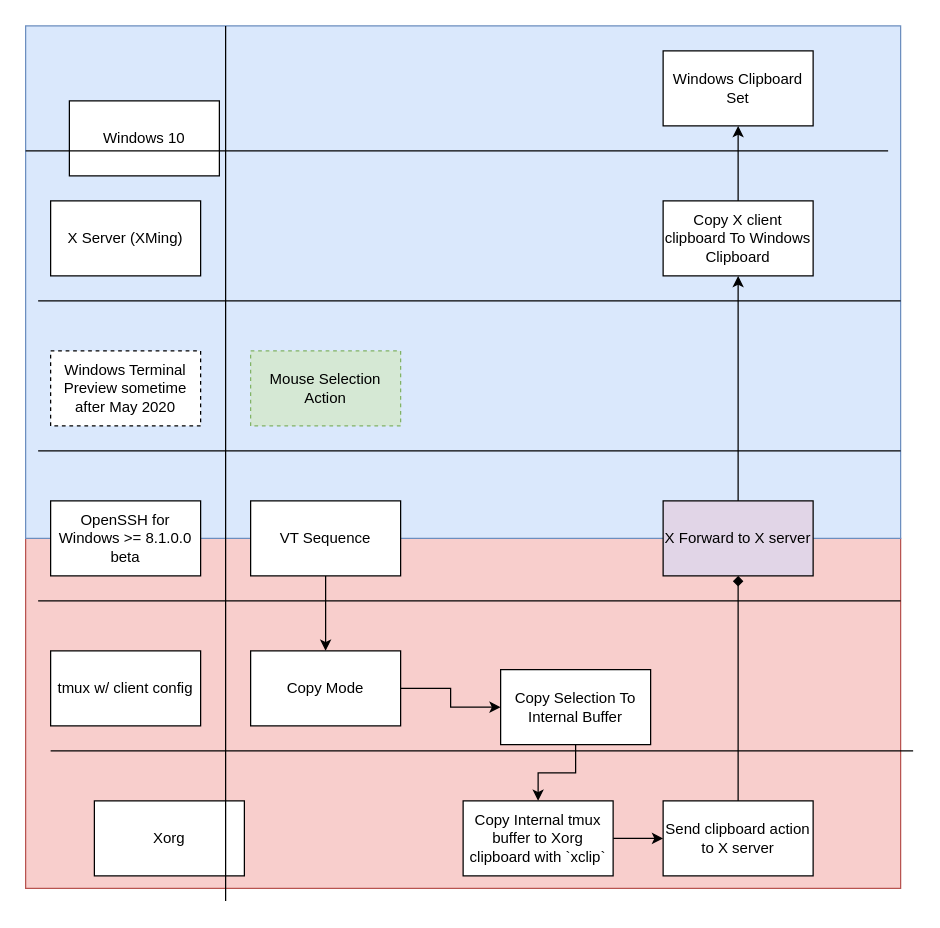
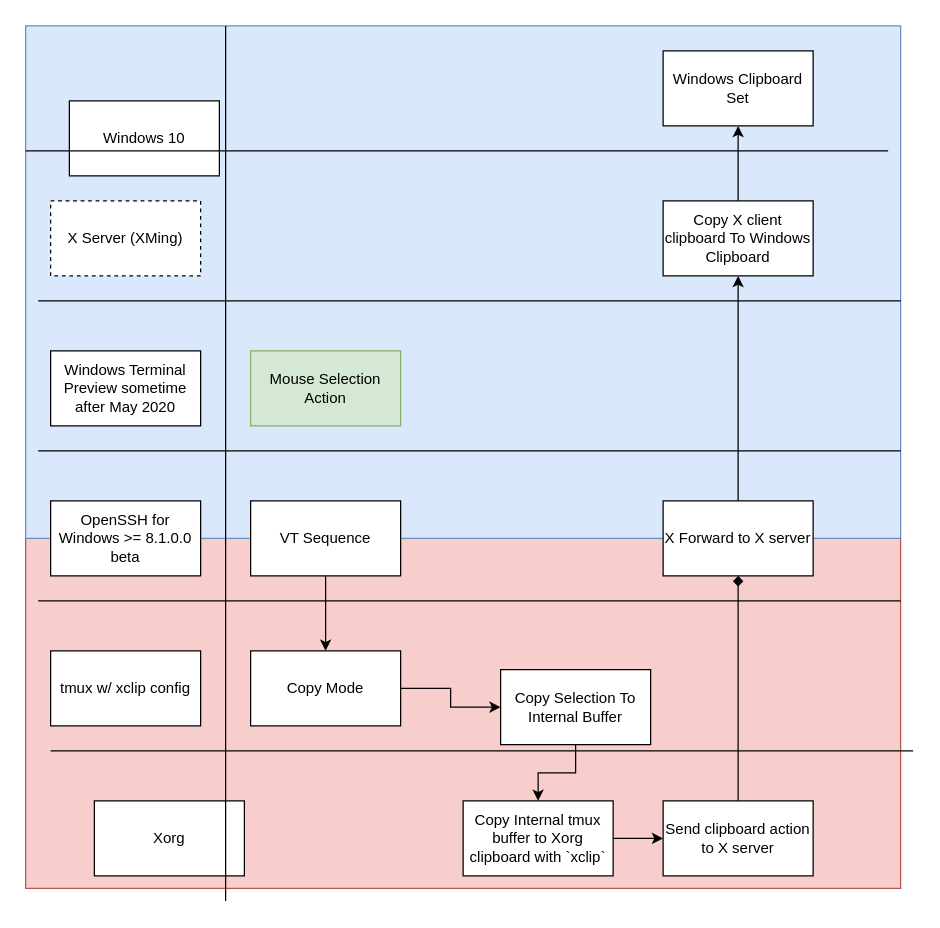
node "X Server (XMing)": style solid -> dashed
node "Windows Terminal Preview sometime after May 2020": style dashed -> solid
node "Mouse Selection Action": style dashed -> solid
node "X Forward to X server": fillcolor #e1d5e7 -> #ffffff
node "tmux w/ client config": label "tmux w/ client config" -> "tmux w/ xclip config"
